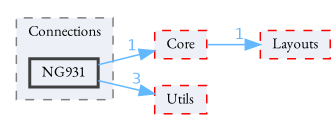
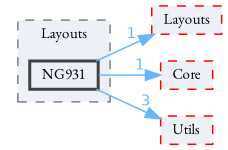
cluster "Connections": label "Connections" -> "Layouts"
edge "Core" -> "Layouts": now "NG931" -> "Layouts"
